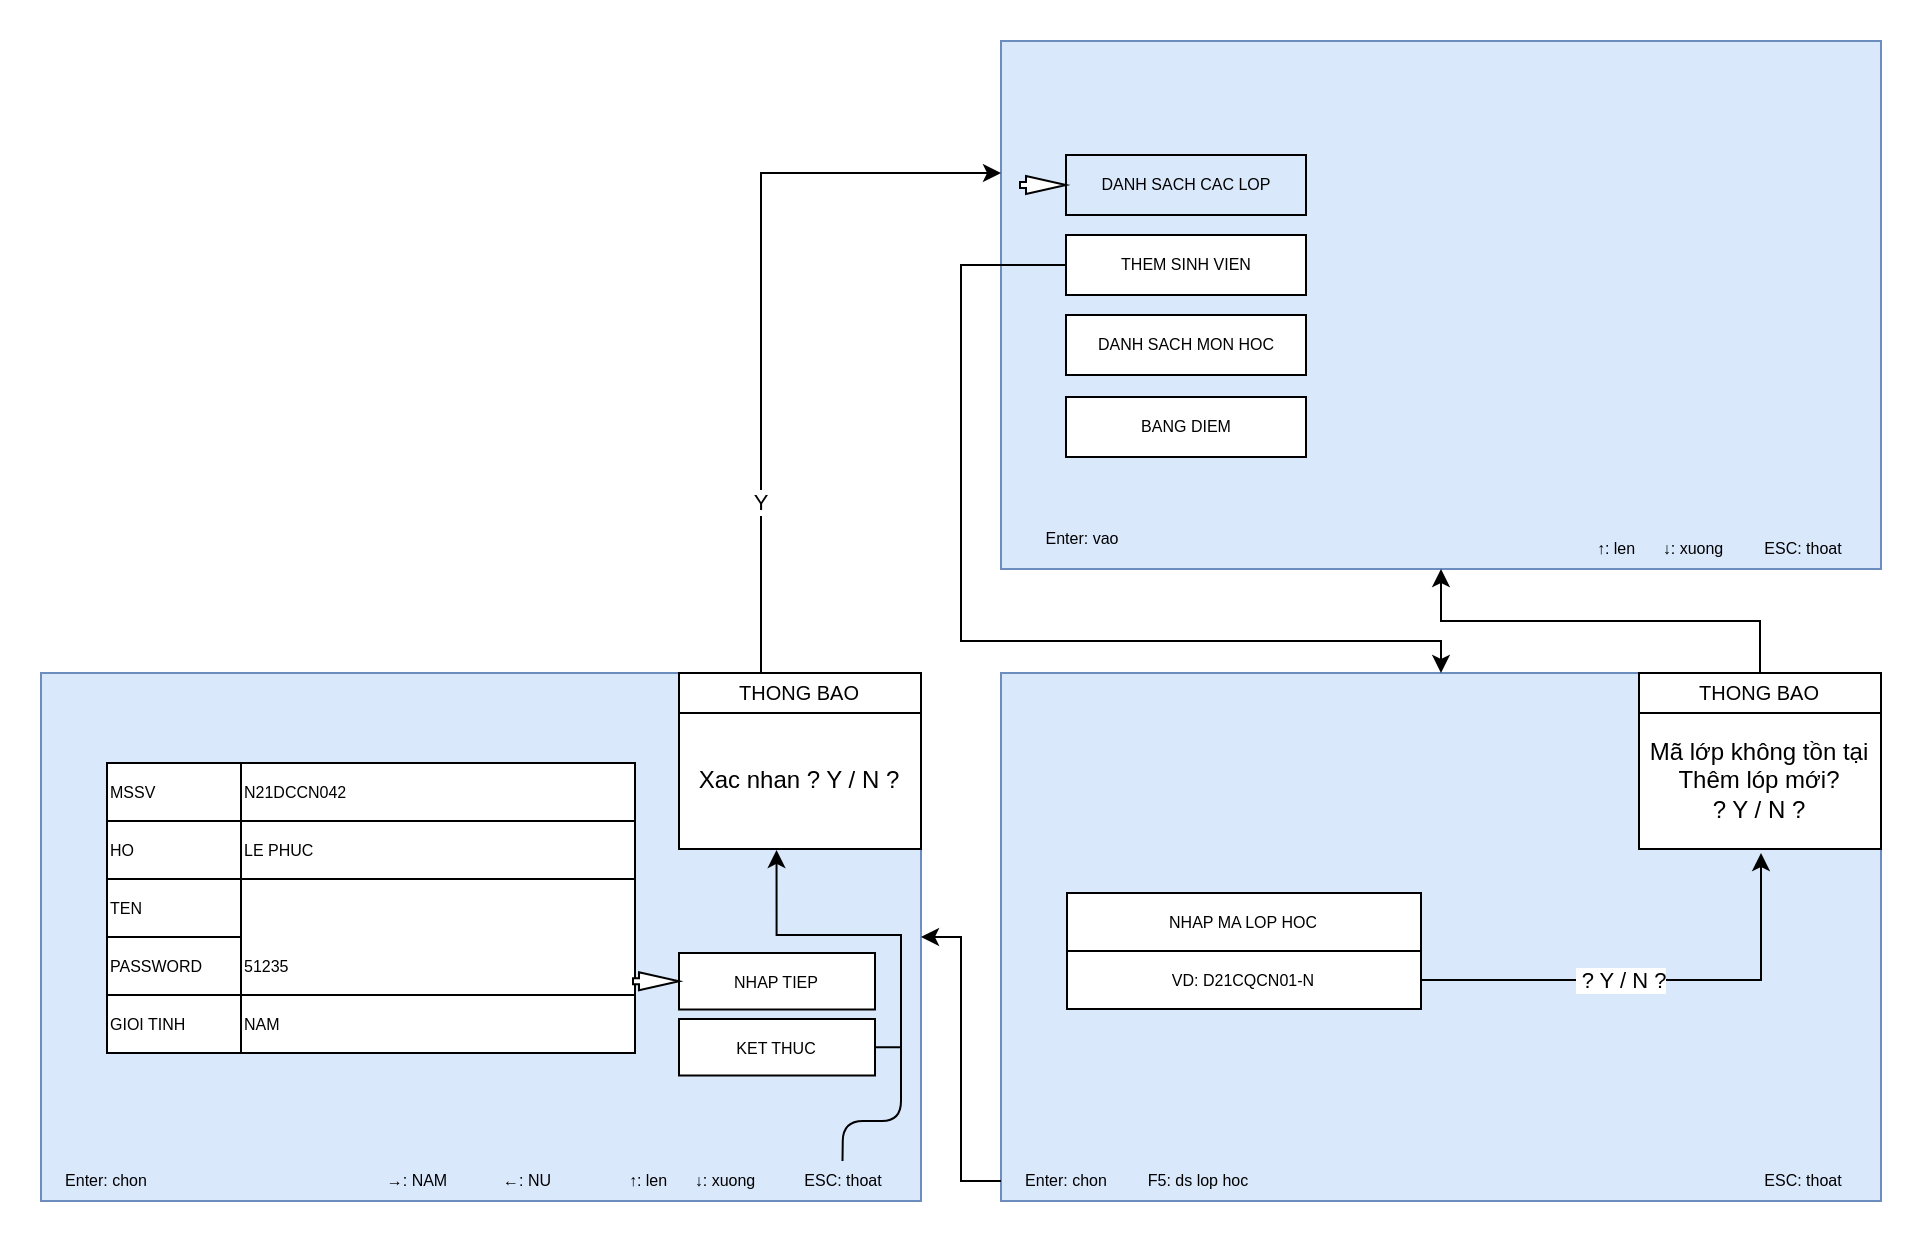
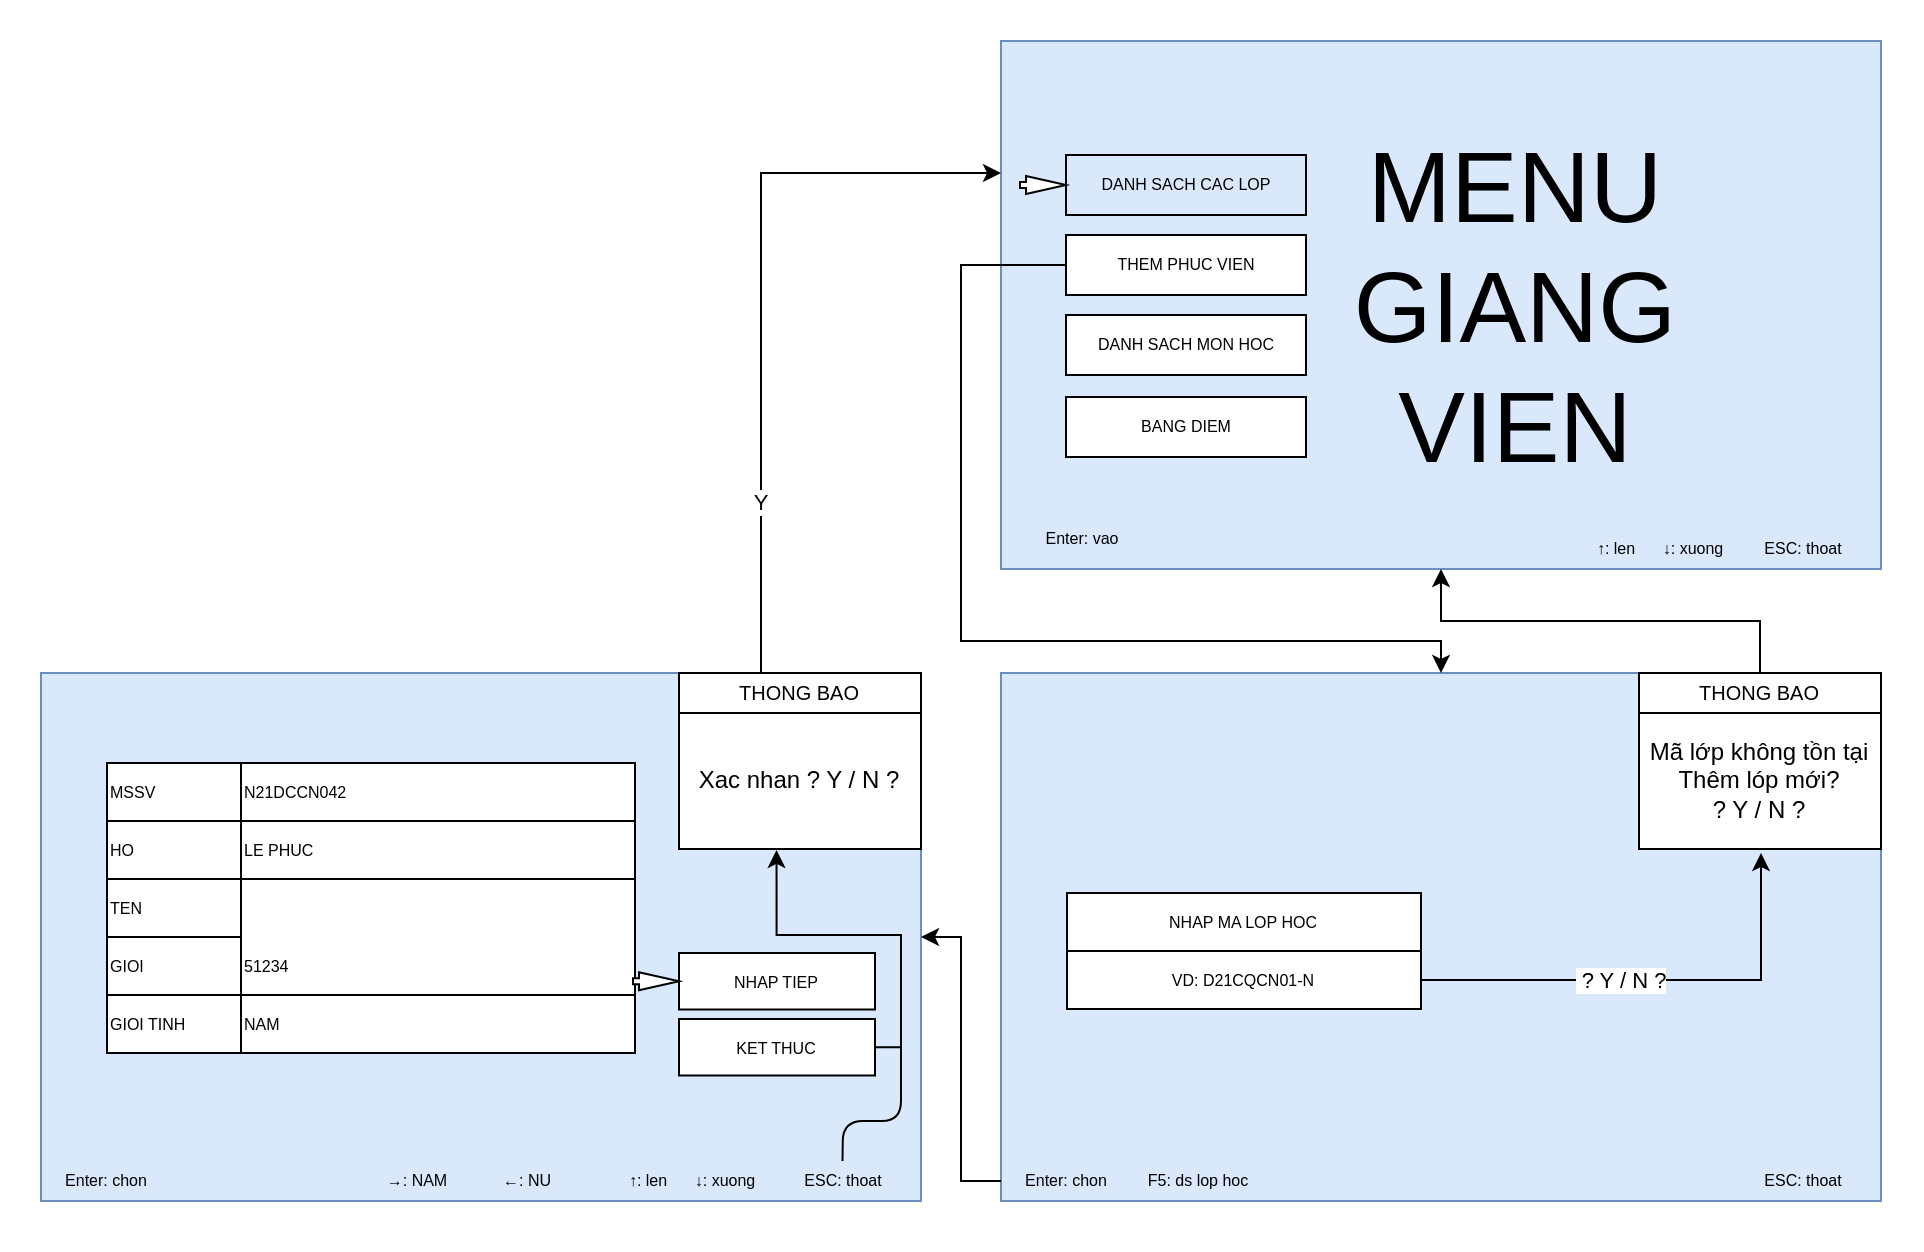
node "THEM SINH VIEN": label "THEM SINH VIEN" -> "THEM PHUC VIEN"
node "MENU GIANG VIEN": added
node "PASSWORD": label "PASSWORD" -> "GIOI"
node "51235": label "51235" -> "51234"
